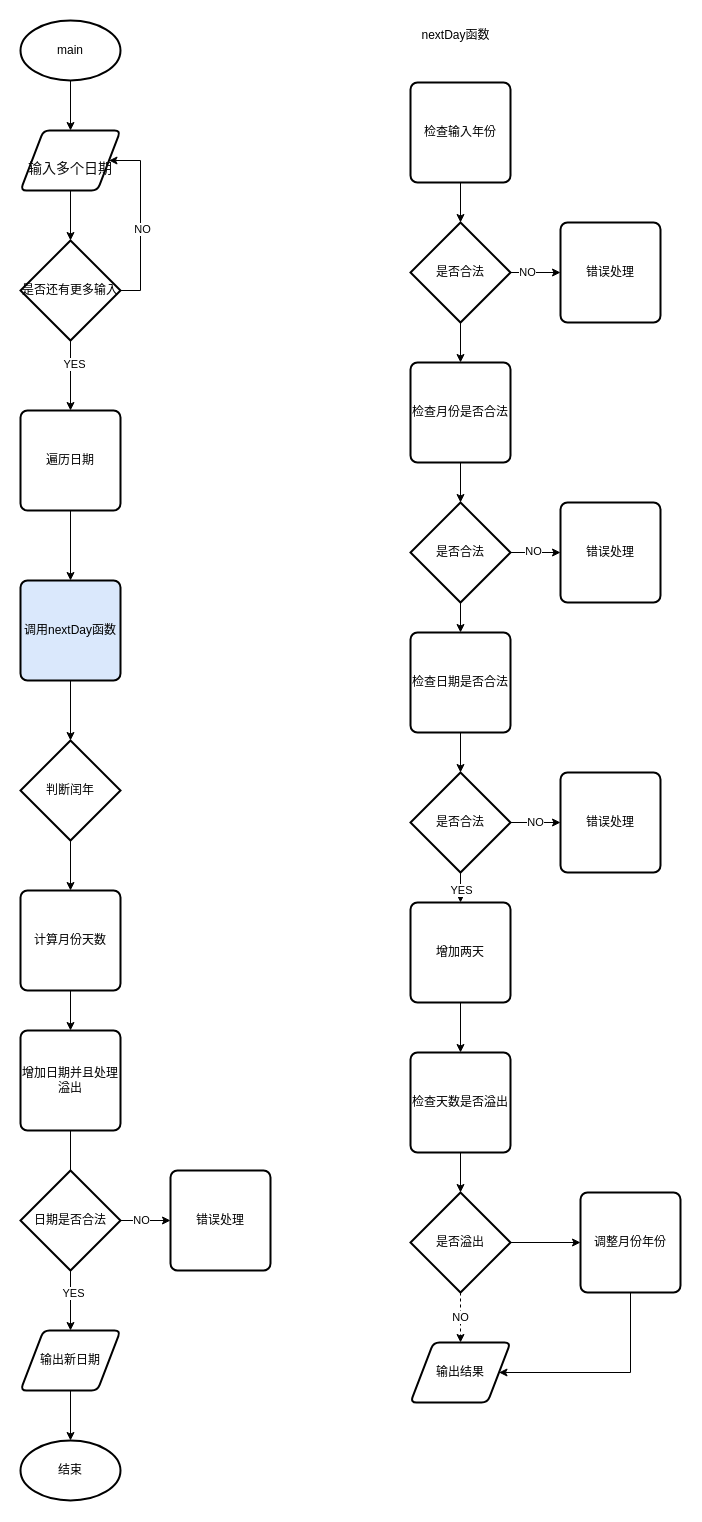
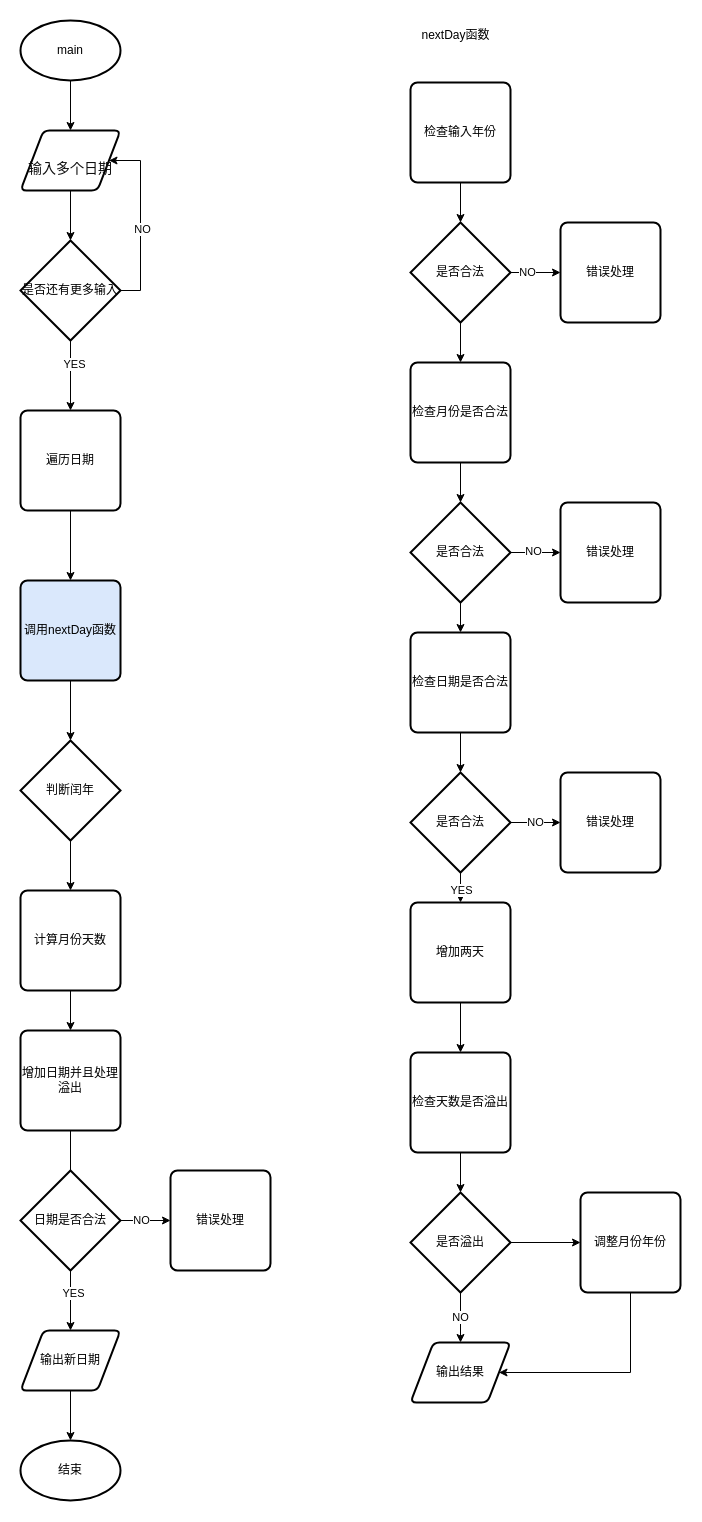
edge "是否溢出" -> "输出结果": style dashed -> solid
